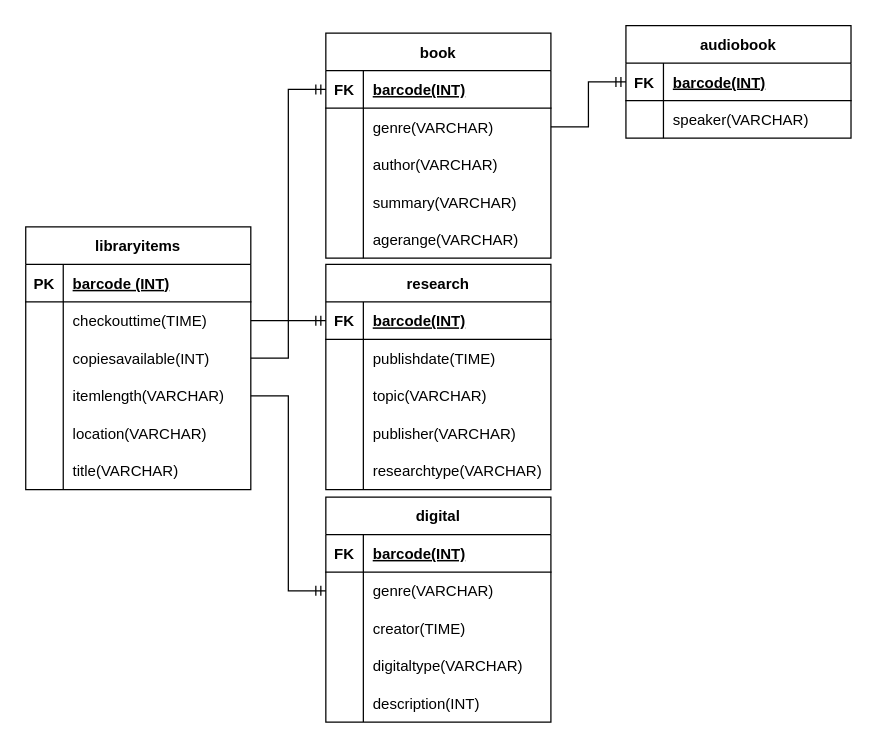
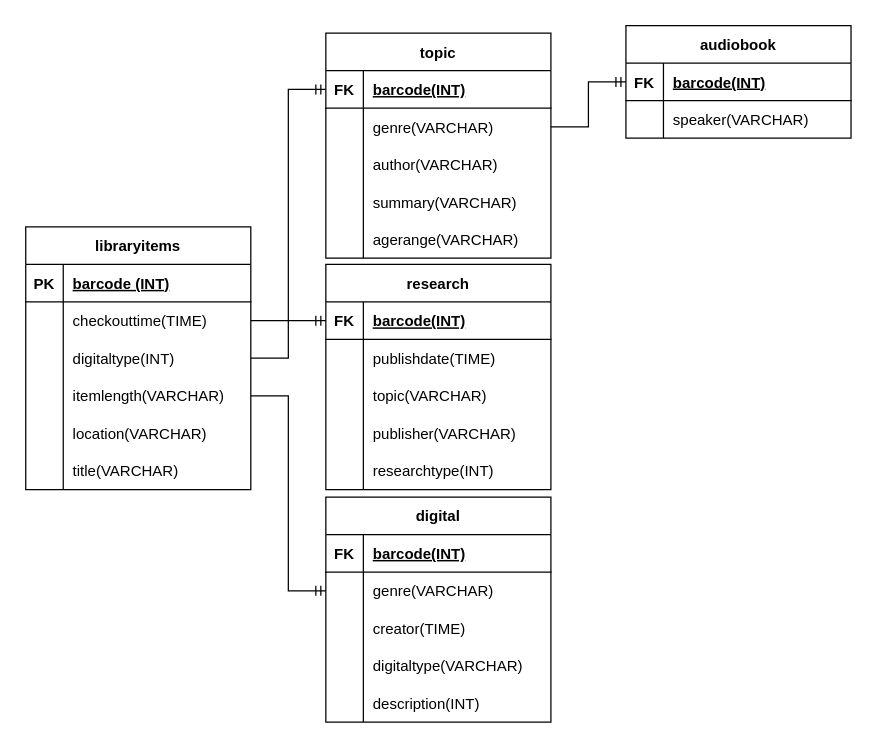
node "book": label "book" -> "topic"
node "copiesavailable(INT)": label "copiesavailable(INT)" -> "digitaltype(INT)"
node "researchtype(VARCHAR)": label "researchtype(VARCHAR)" -> "researchtype(INT)"
